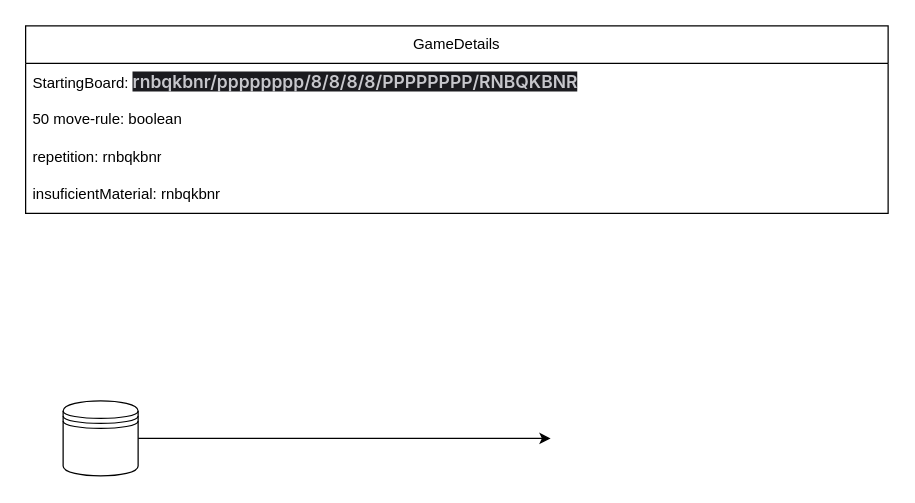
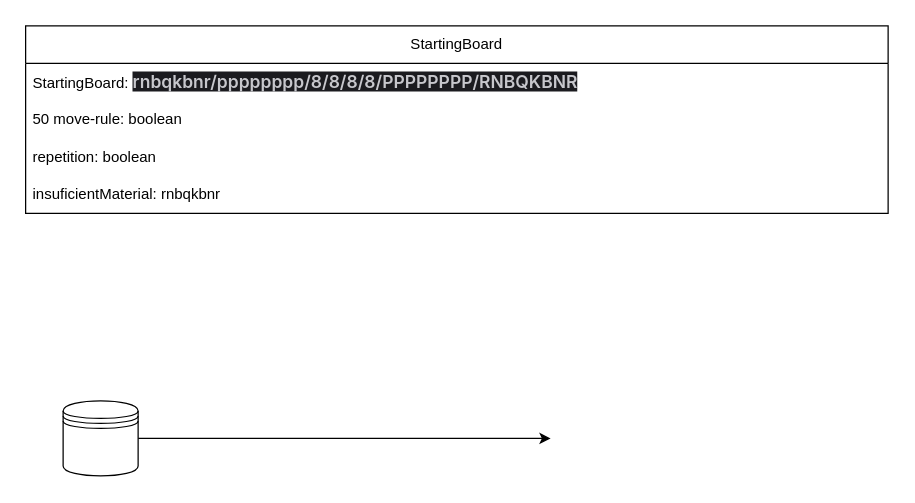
node "GameDetails": label "GameDetails" -> "StartingBoard"
node "repetition: rnbqkbnr": label "repetition: rnbqkbnr" -> "repetition: boolean"
